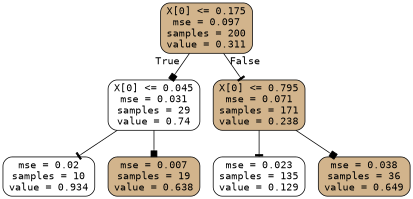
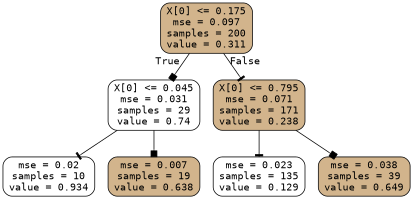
node "mse = 0.038 samples = 36 value = 0.649": label "mse = 0.038 samples = 36 value = 0.649" -> "mse = 0.038 samples = 39 value = 0.649"
